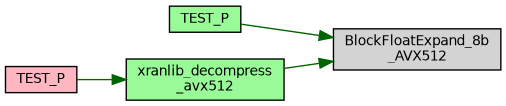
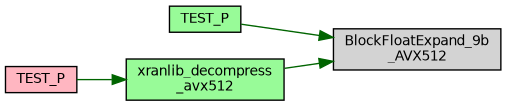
node "BlockFloatExpand_8b _AVX512": label "BlockFloatExpand_8b _AVX512" -> "BlockFloatExpand_9b _AVX512"
